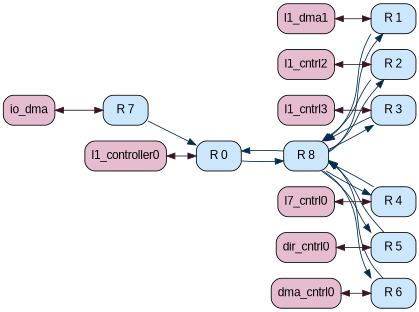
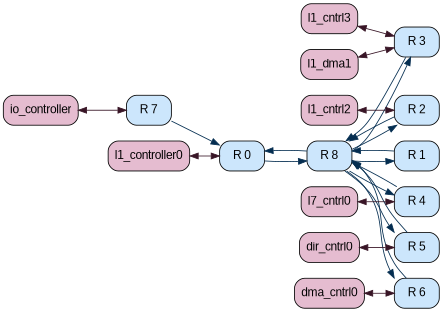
edge "l1_dma1" -- "R 1": now "l1_dma1" -- "R 3"
node "io_dma": label "io_dma" -> "io_controller"
